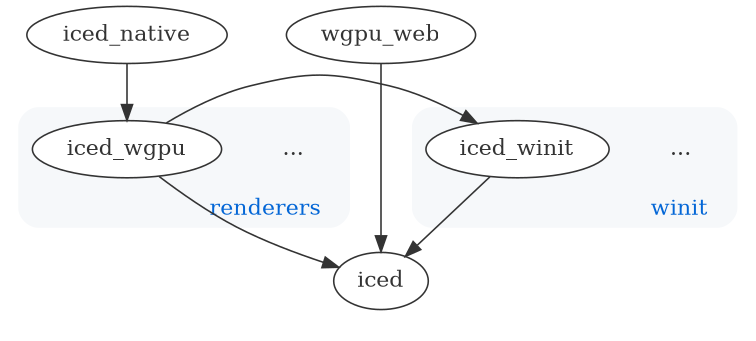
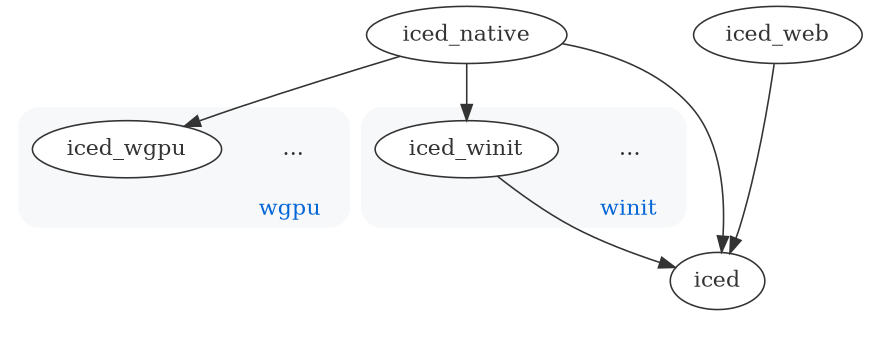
node "wgpu_web": label "wgpu_web" -> "iced_web"
edge "iced_wgpu" -> "iced_winit": now "iced_native" -> "iced_winit"
cluster "renderers  ": label "renderers  " -> "wgpu  "
edge "iced_wgpu" -> "iced": now "iced_native" -> "iced"
